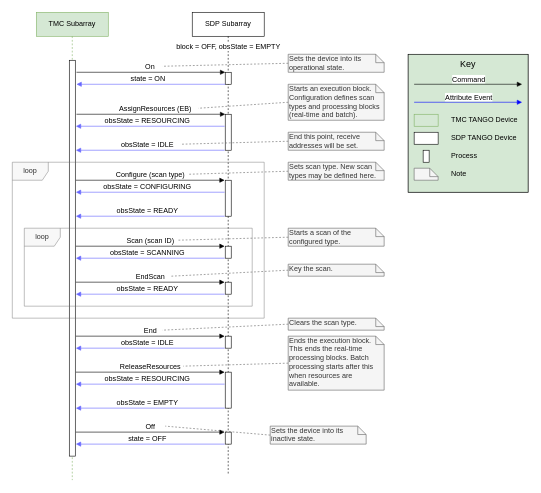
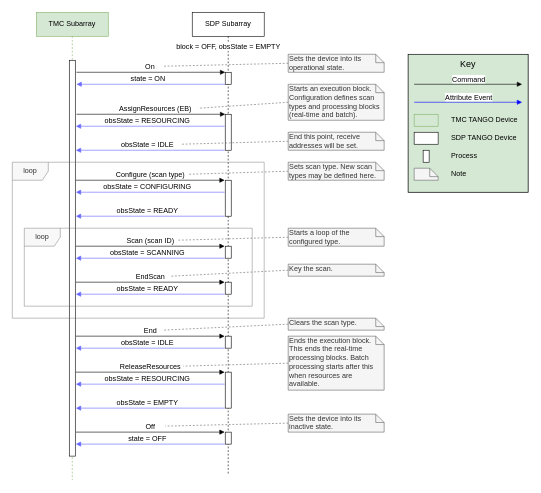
node "Starts a scan of the configured type.": label "Starts a scan of the configured type." -> "Starts a loop of the configured type."
node "Sets the device into its inactive state.": moved (318, 435) -> (336, 423)
